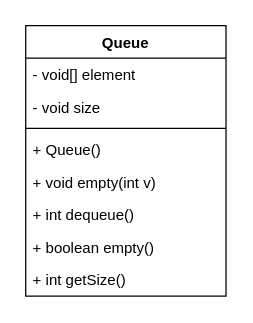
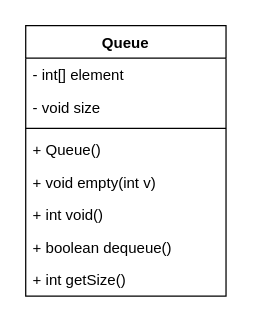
node "- void[] element": label "- void[] element" -> "- int[] element"
node "+ int dequeue()": label "+ int dequeue()" -> "+ int void()"
node "+ boolean empty()": label "+ boolean empty()" -> "+ boolean dequeue()"
